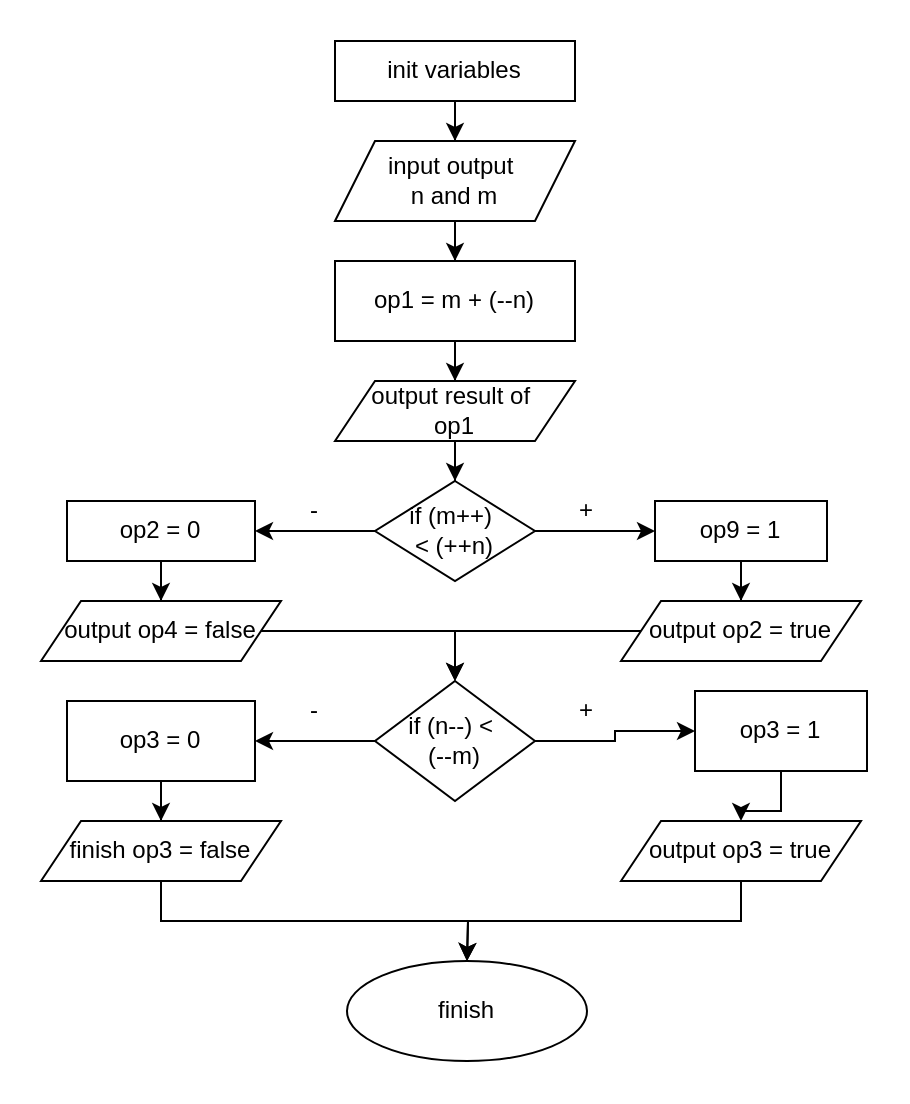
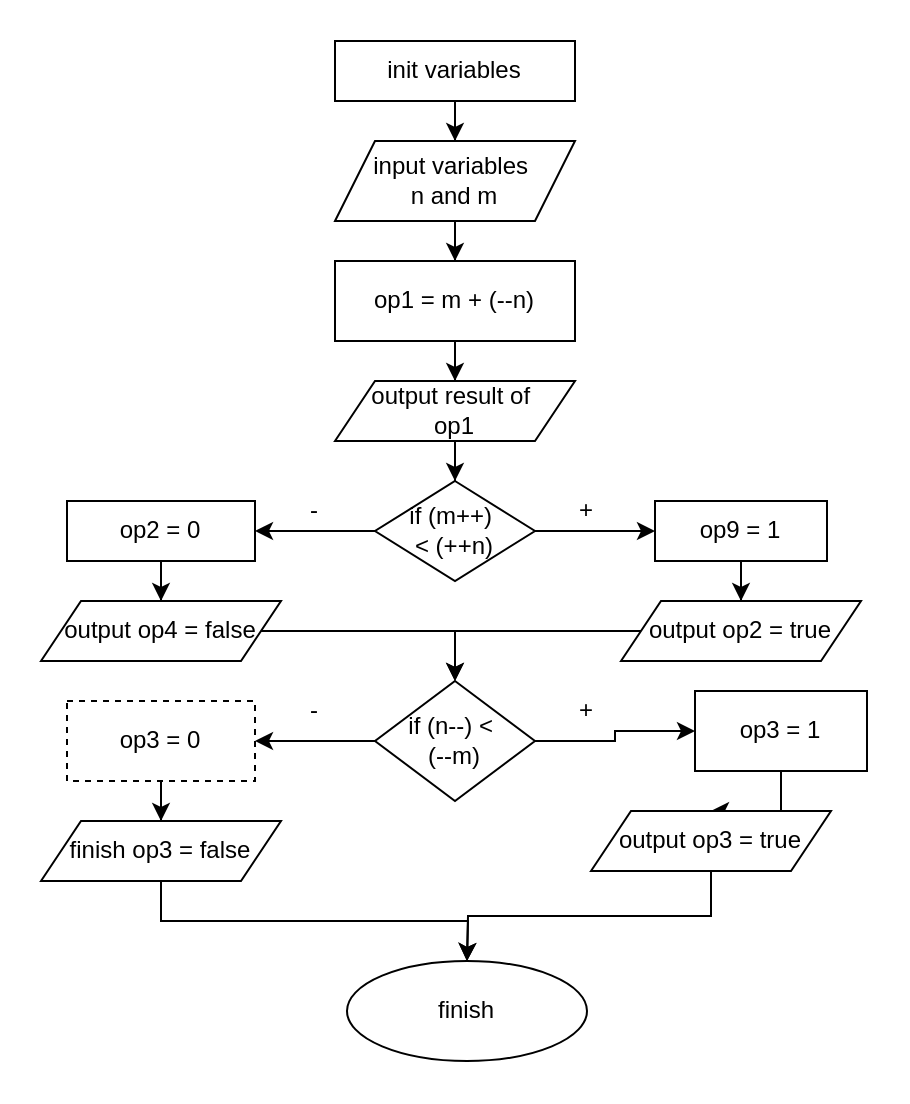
node "input output n and m": label "input output n and m" -> "input variables n and m"
node "op3 = 0": style solid -> dashed
node "output op3 = true": moved (741, 851) -> (711, 841)
